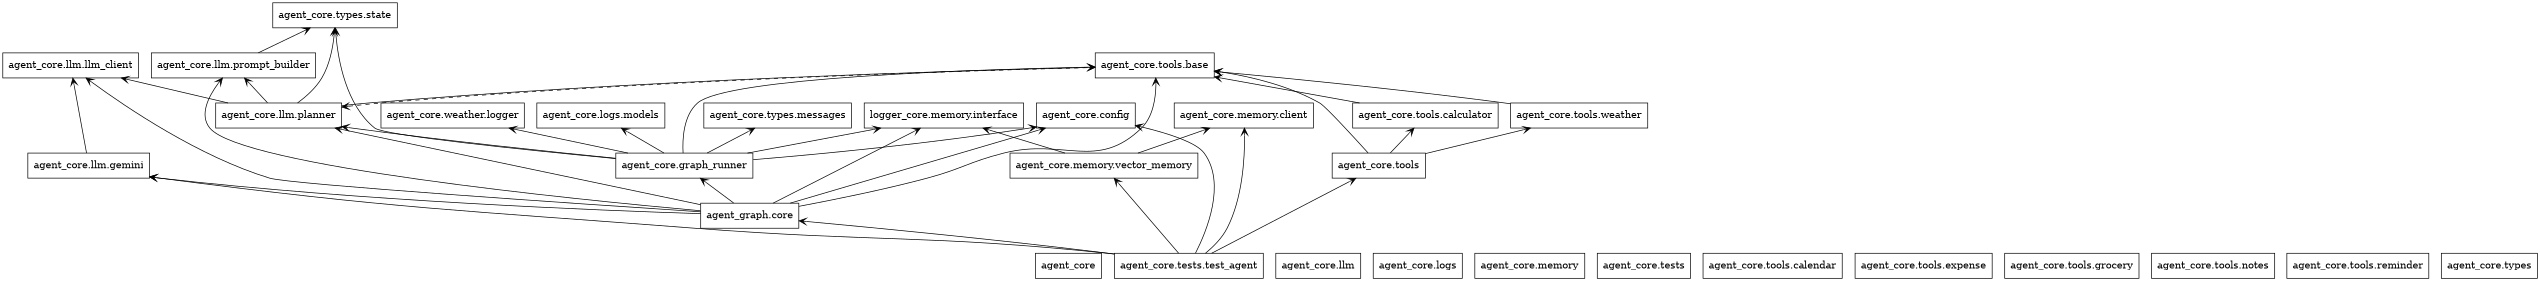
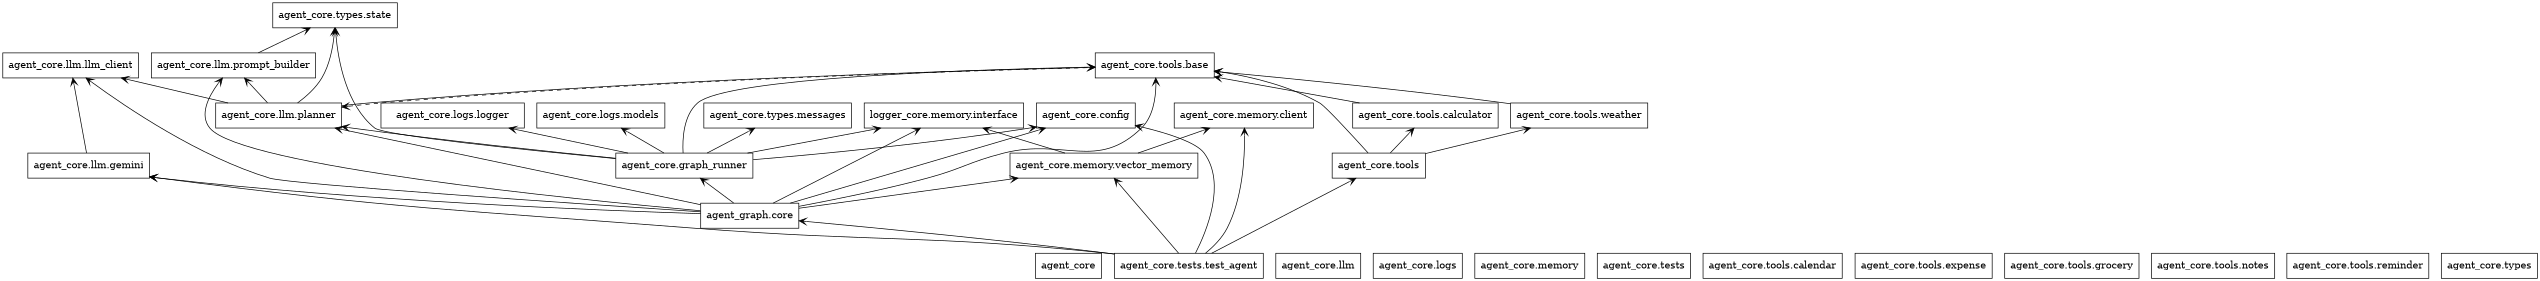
node "agent_core.weather.logger": label "agent_core.weather.logger" -> "agent_core.logs.logger"
edge "agent_graph.core" -> "agent_core.memory.vector_memory": added
